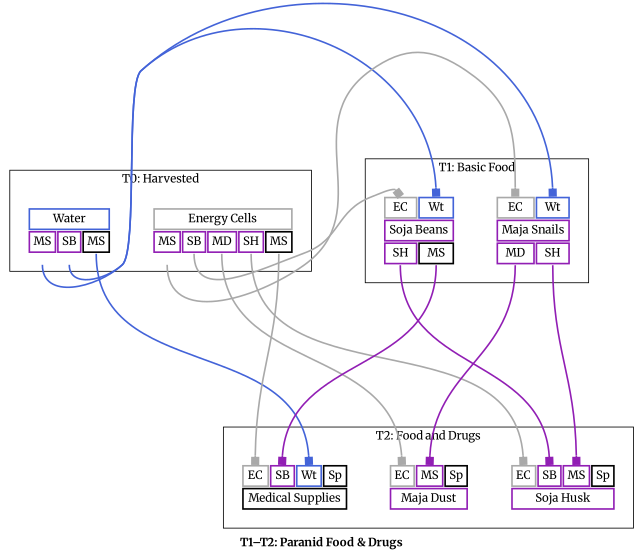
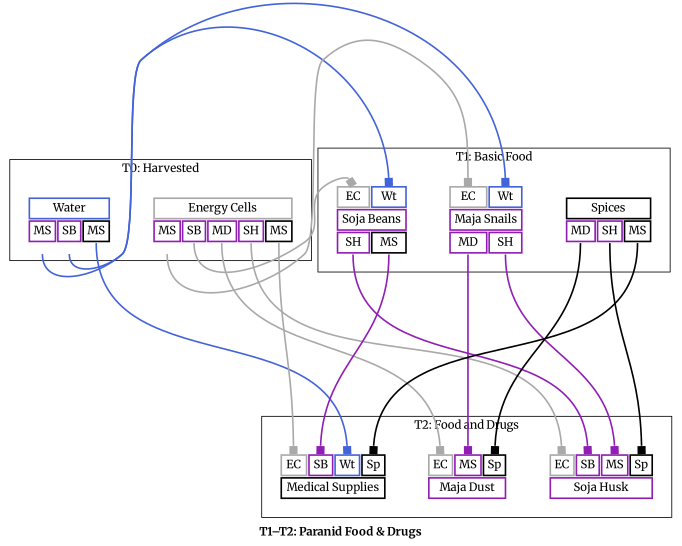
node "Spices": added
